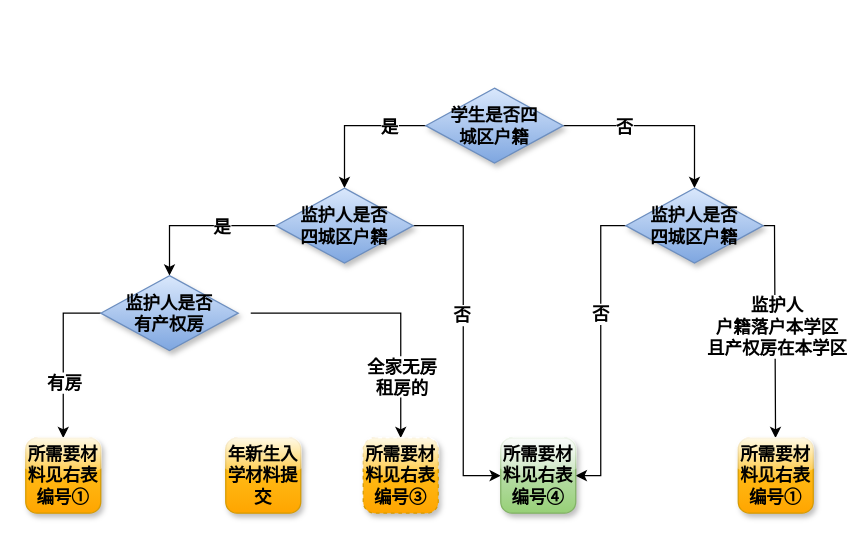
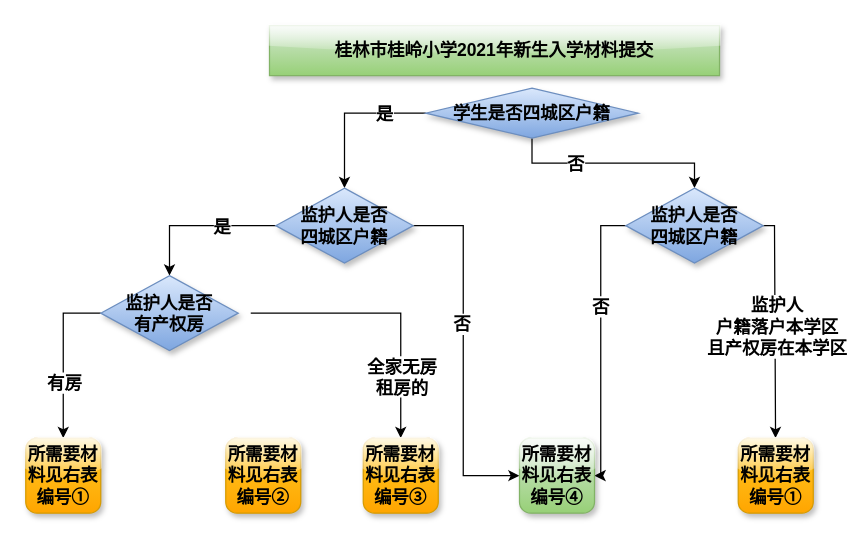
node "桂林市桂岭小学2021年新生入学材料提交": added
node "学生是否四城区户籍": size 138x75 -> 213x50
node "年新生入学材料提交": label "年新生入学材料提交" -> "所需要材料见右表编号②"
node "所需要材料见右表编号③": style dashed -> solid
node "所需要材料见右表编号④": moved (538, 476) -> (557, 476)
